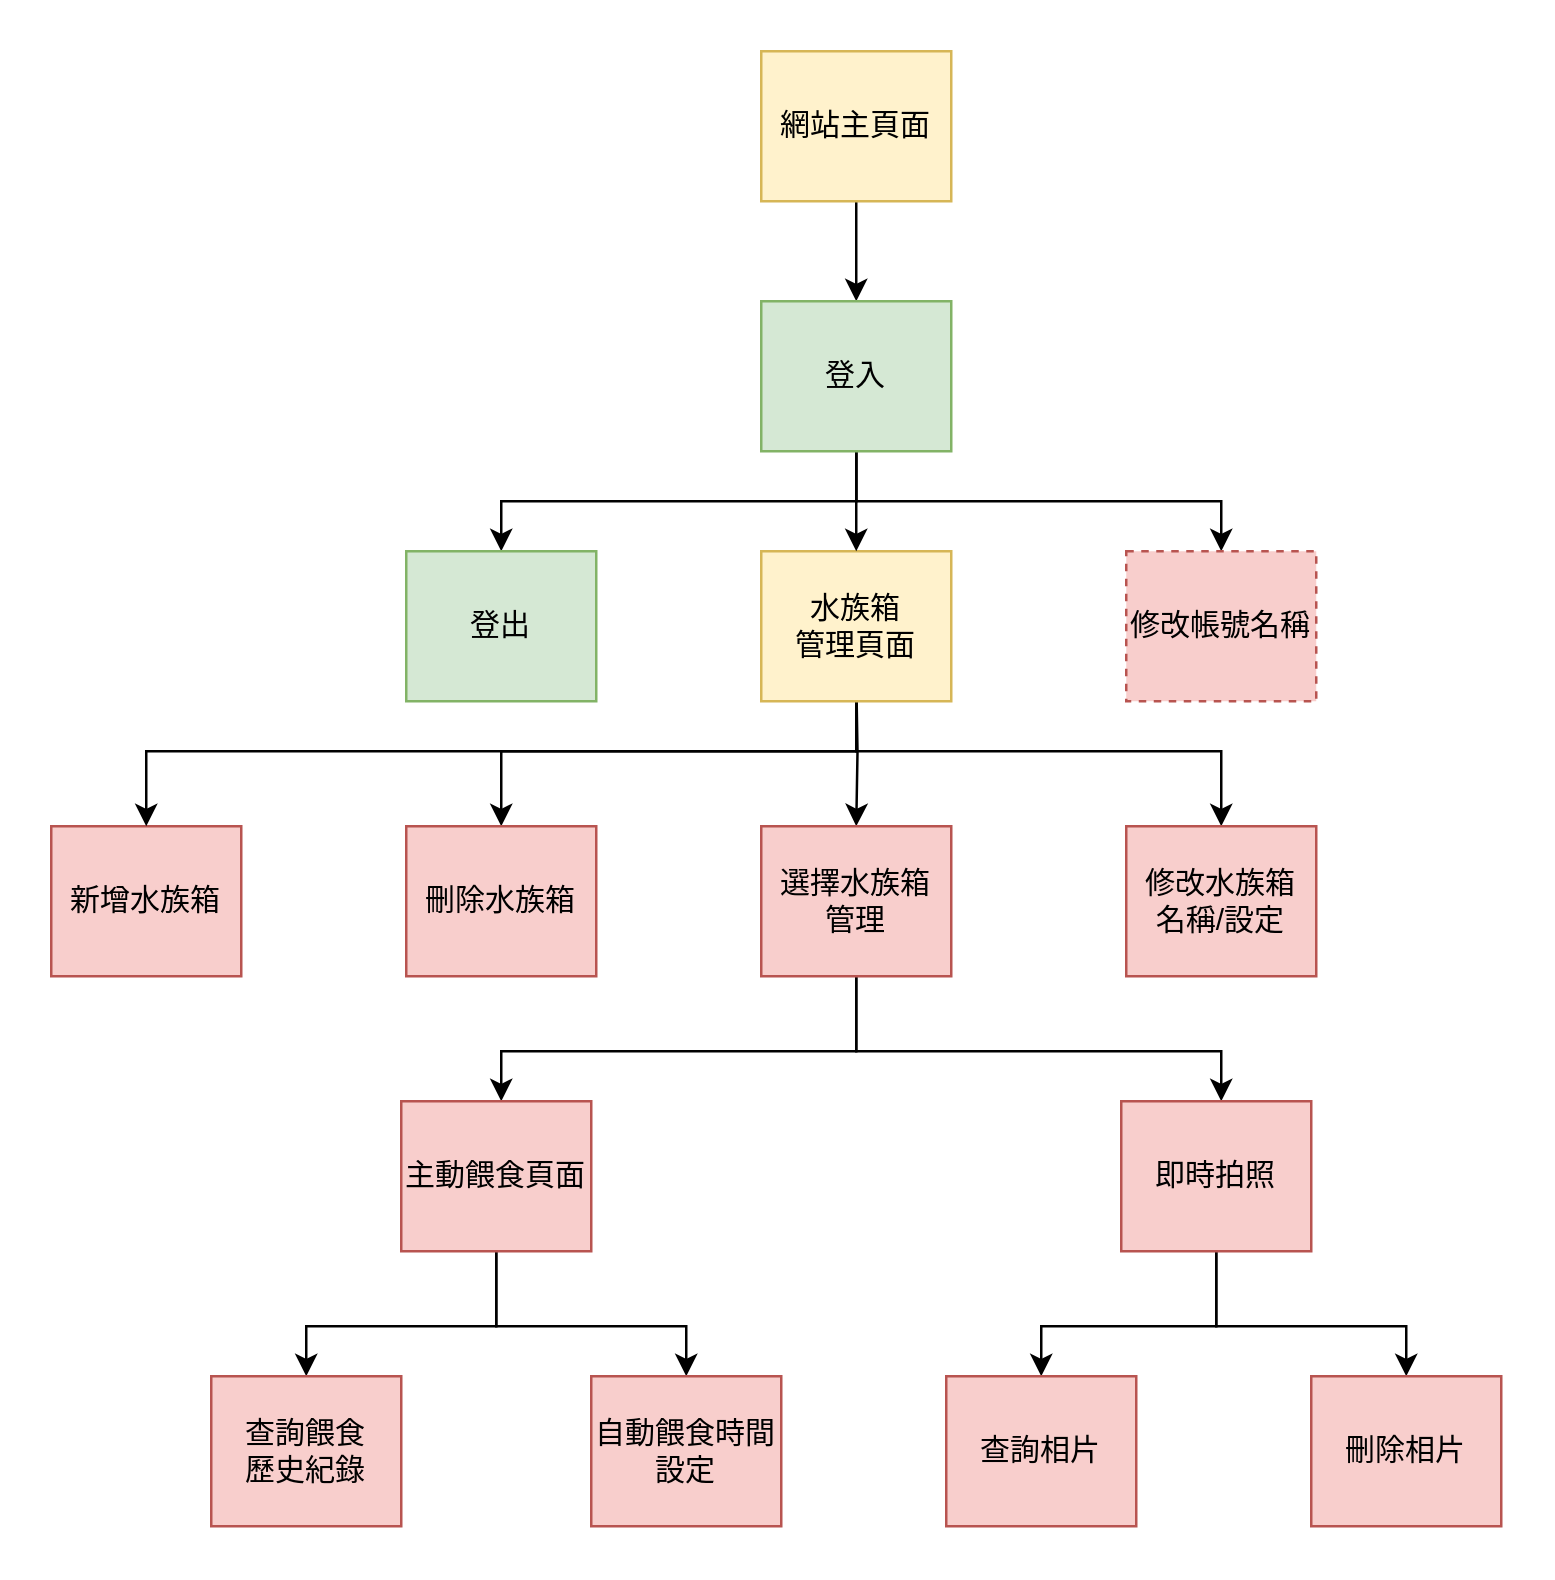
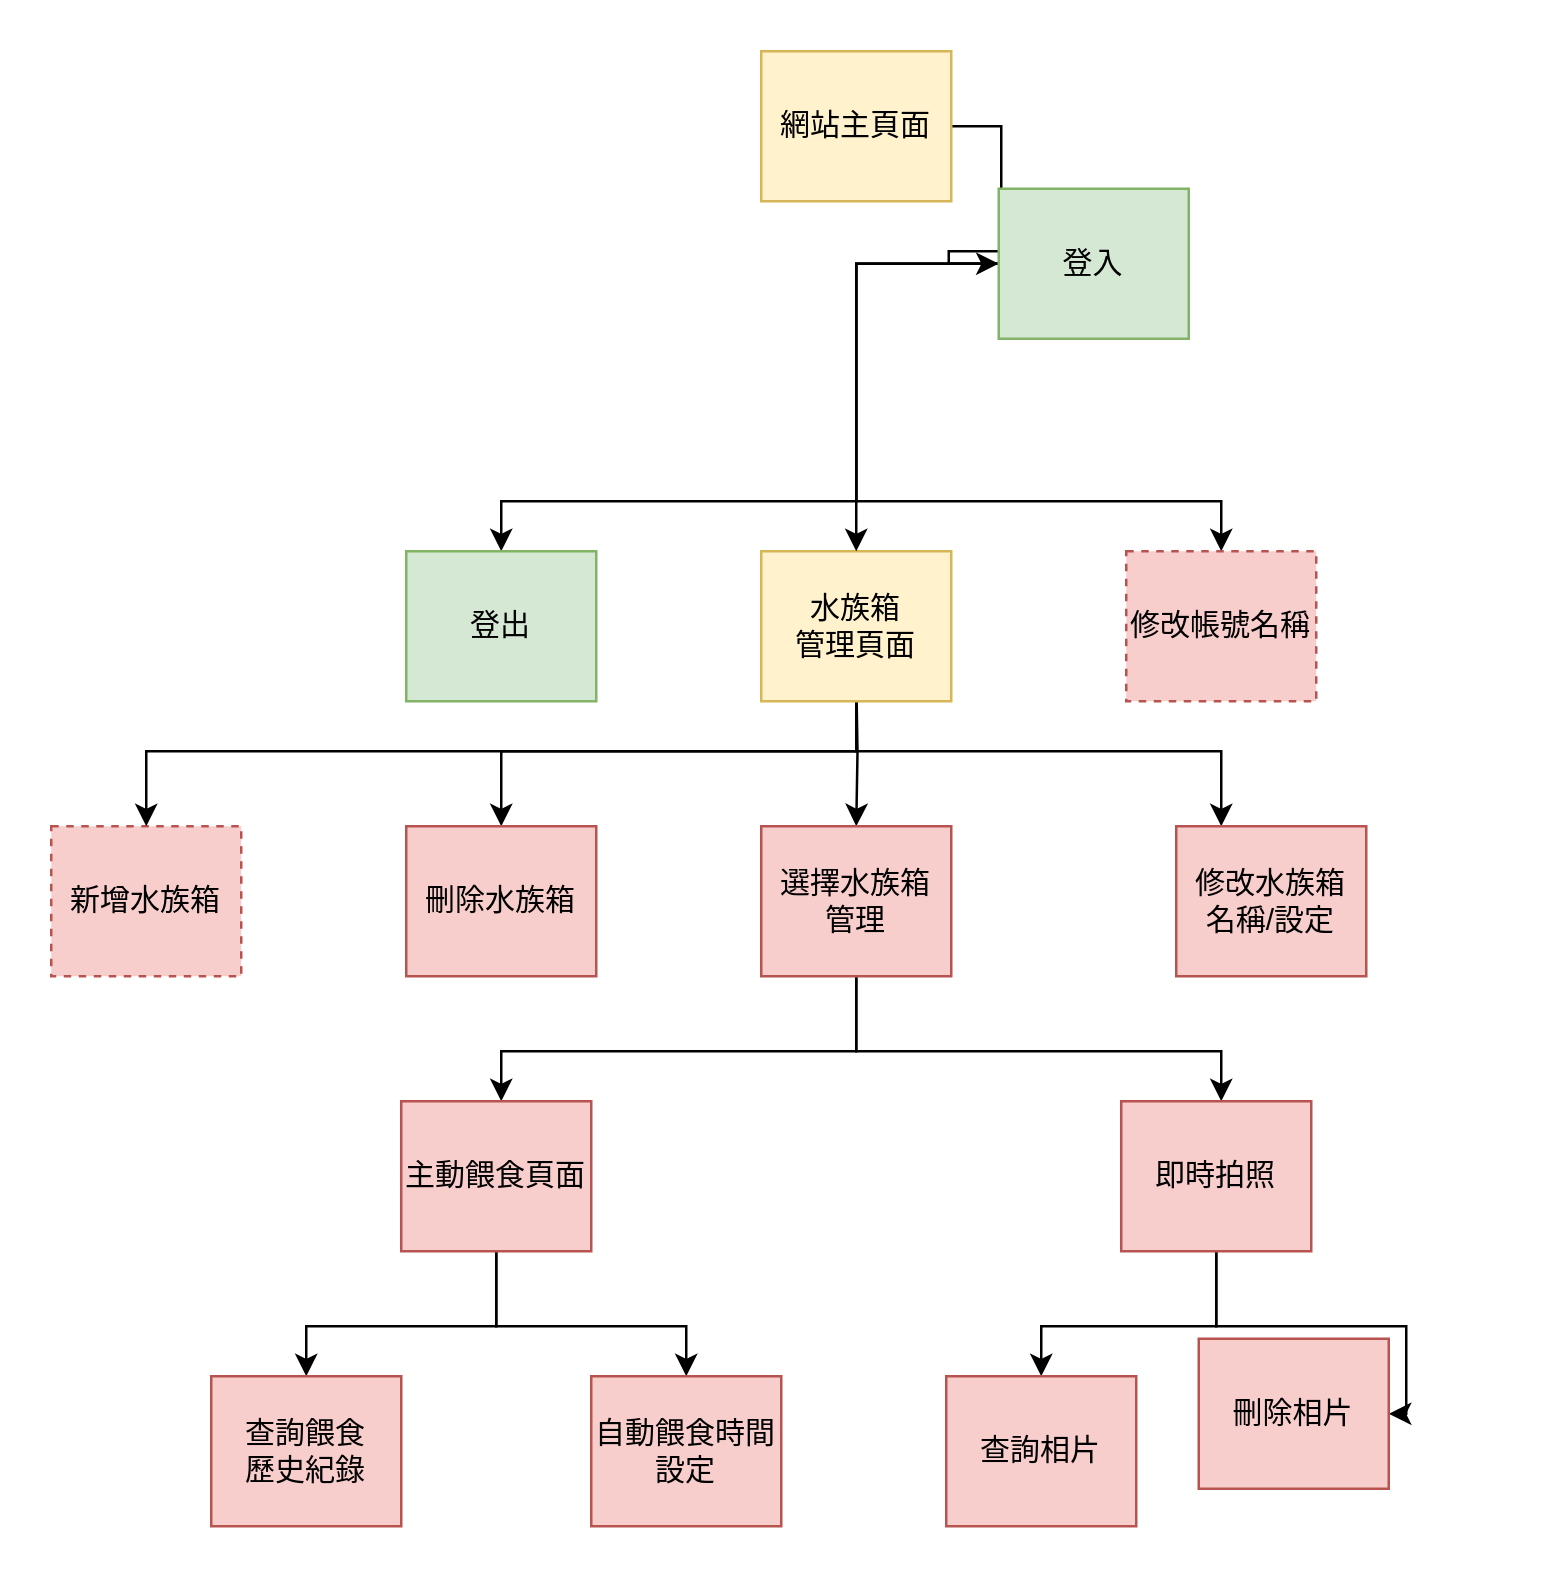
node "登入": moved (856, 376) -> (1094, 264)
node "新增水族箱": style solid -> dashed
node "修改水族箱 名稱/設定": moved (1221, 901) -> (1271, 901)
node "刪除相片": moved (1406, 1451) -> (1294, 1414)
